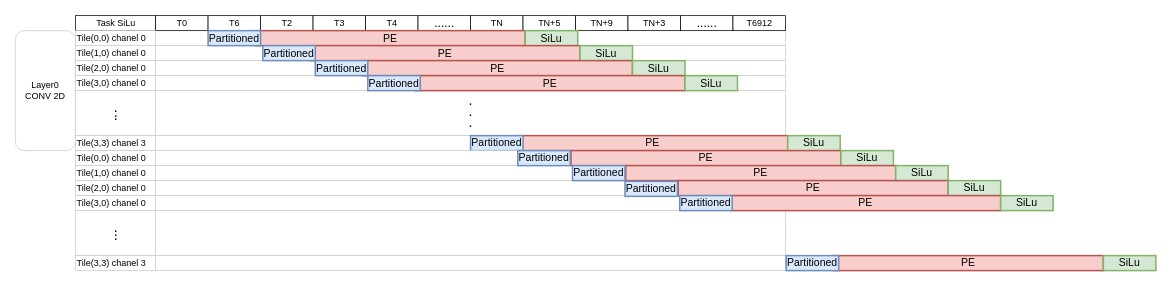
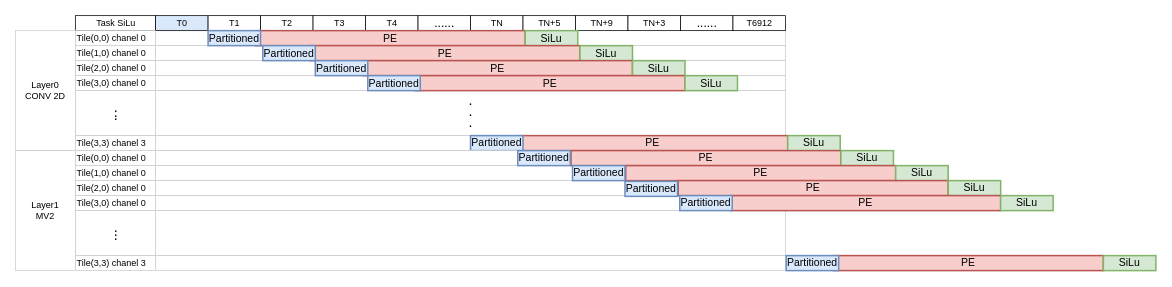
node "T0": fillcolor #ffffff -> #dae8fc
node "T6": label "T6" -> "T1"
node "Layer0 CONV 2D": shape rounded rectangle -> rectangle
node "Layer1 MV2": added
